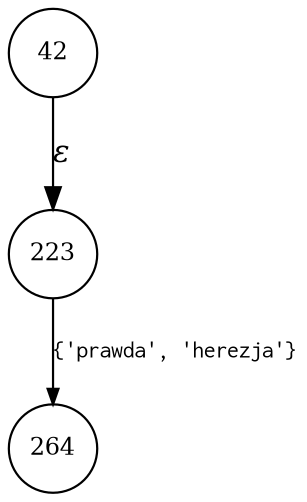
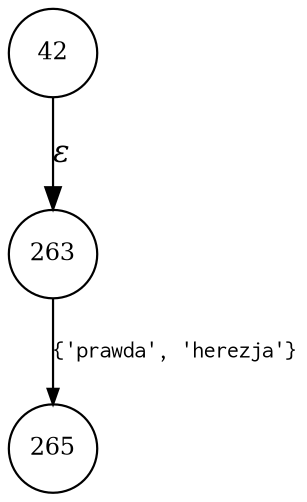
node "223": label "223" -> "263"
node "264": label "264" -> "265"
